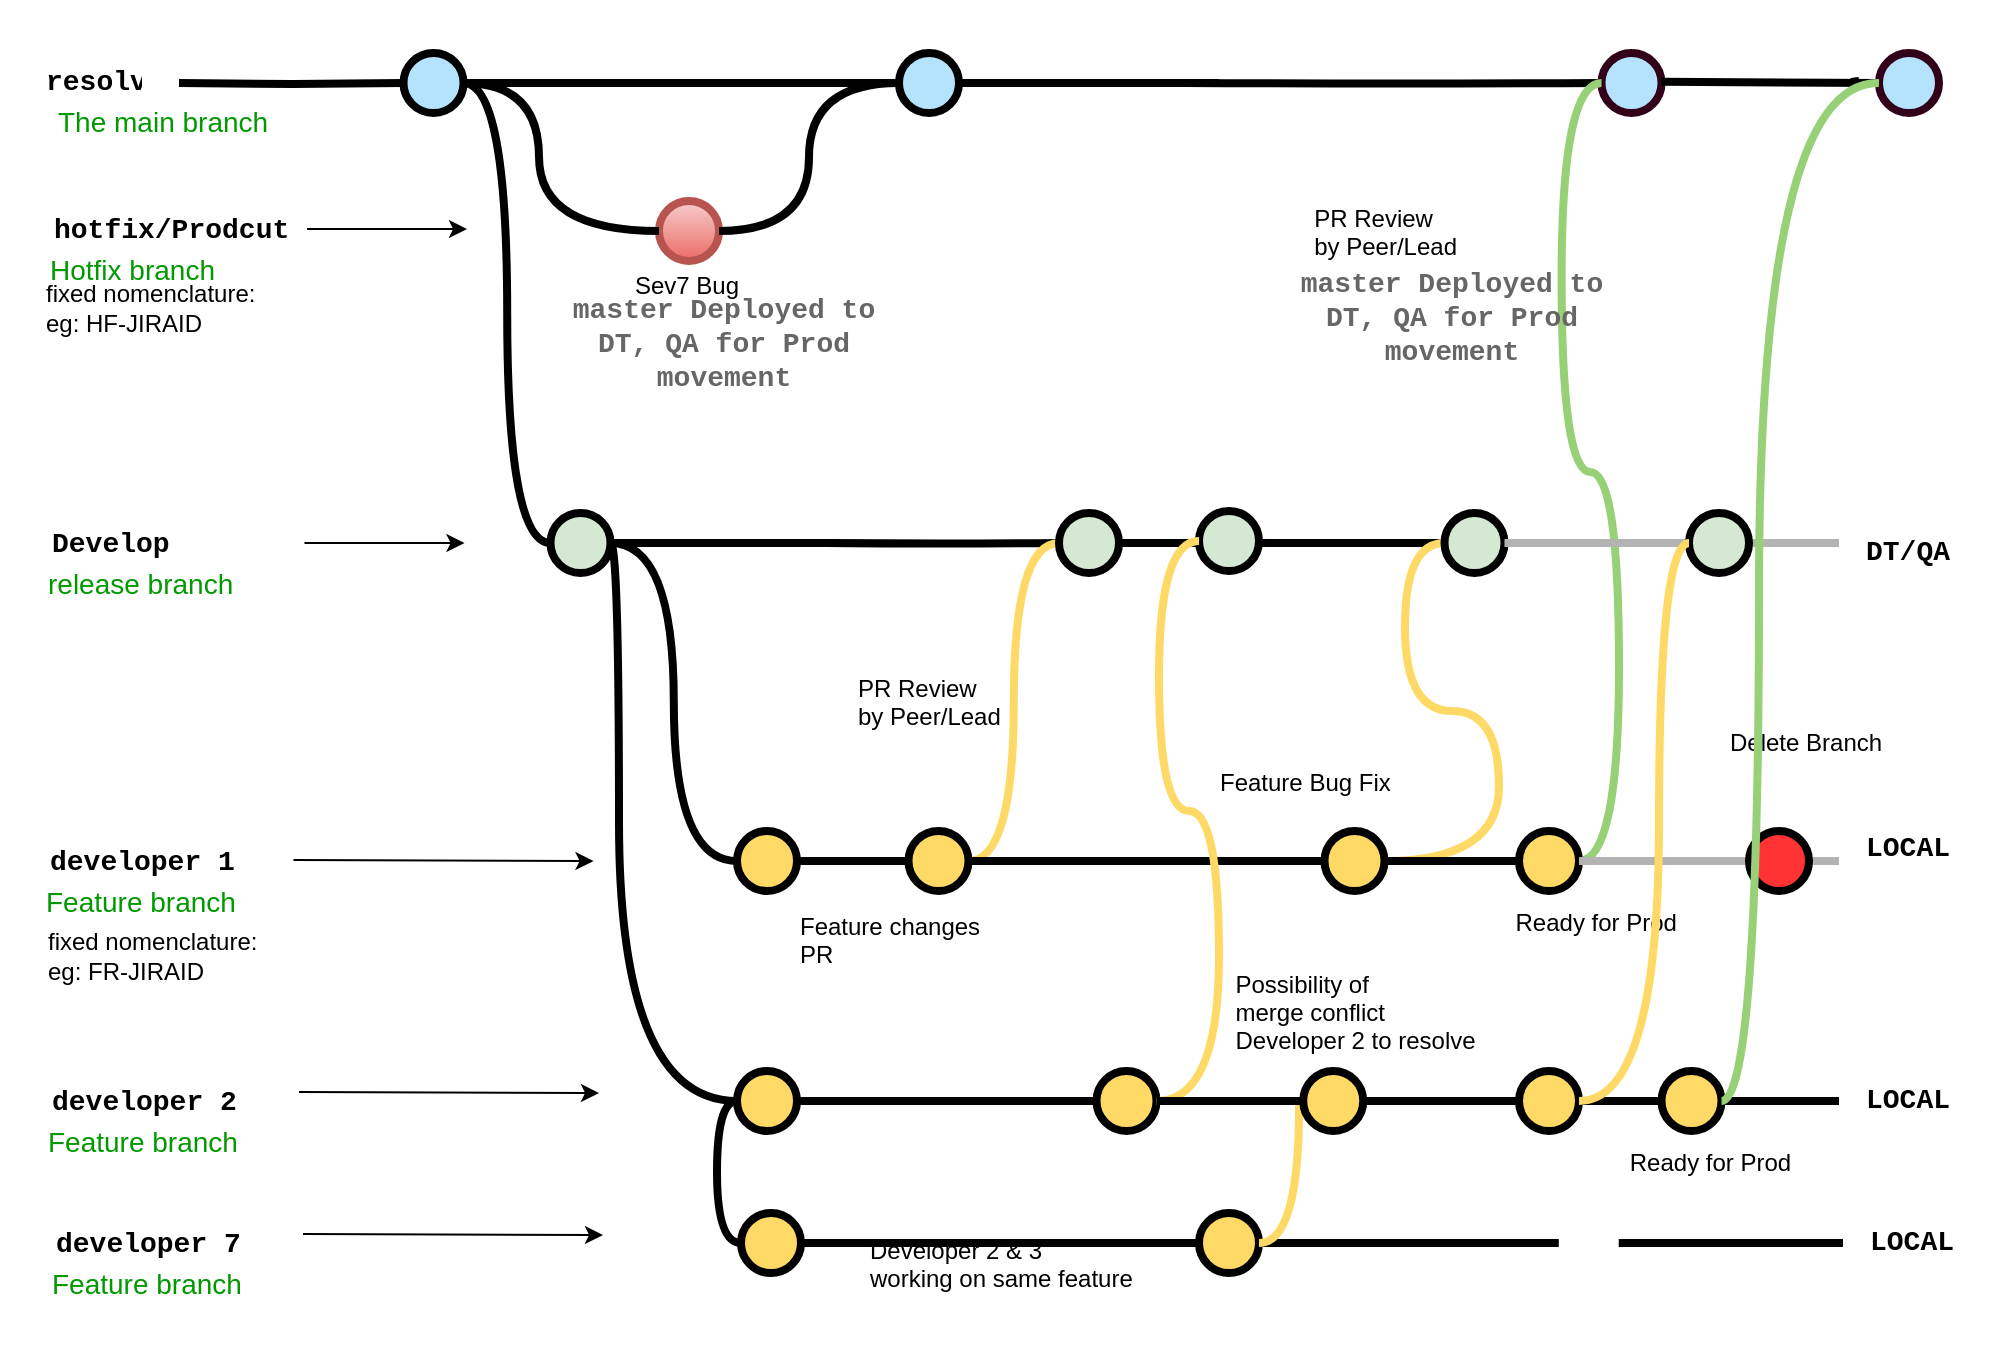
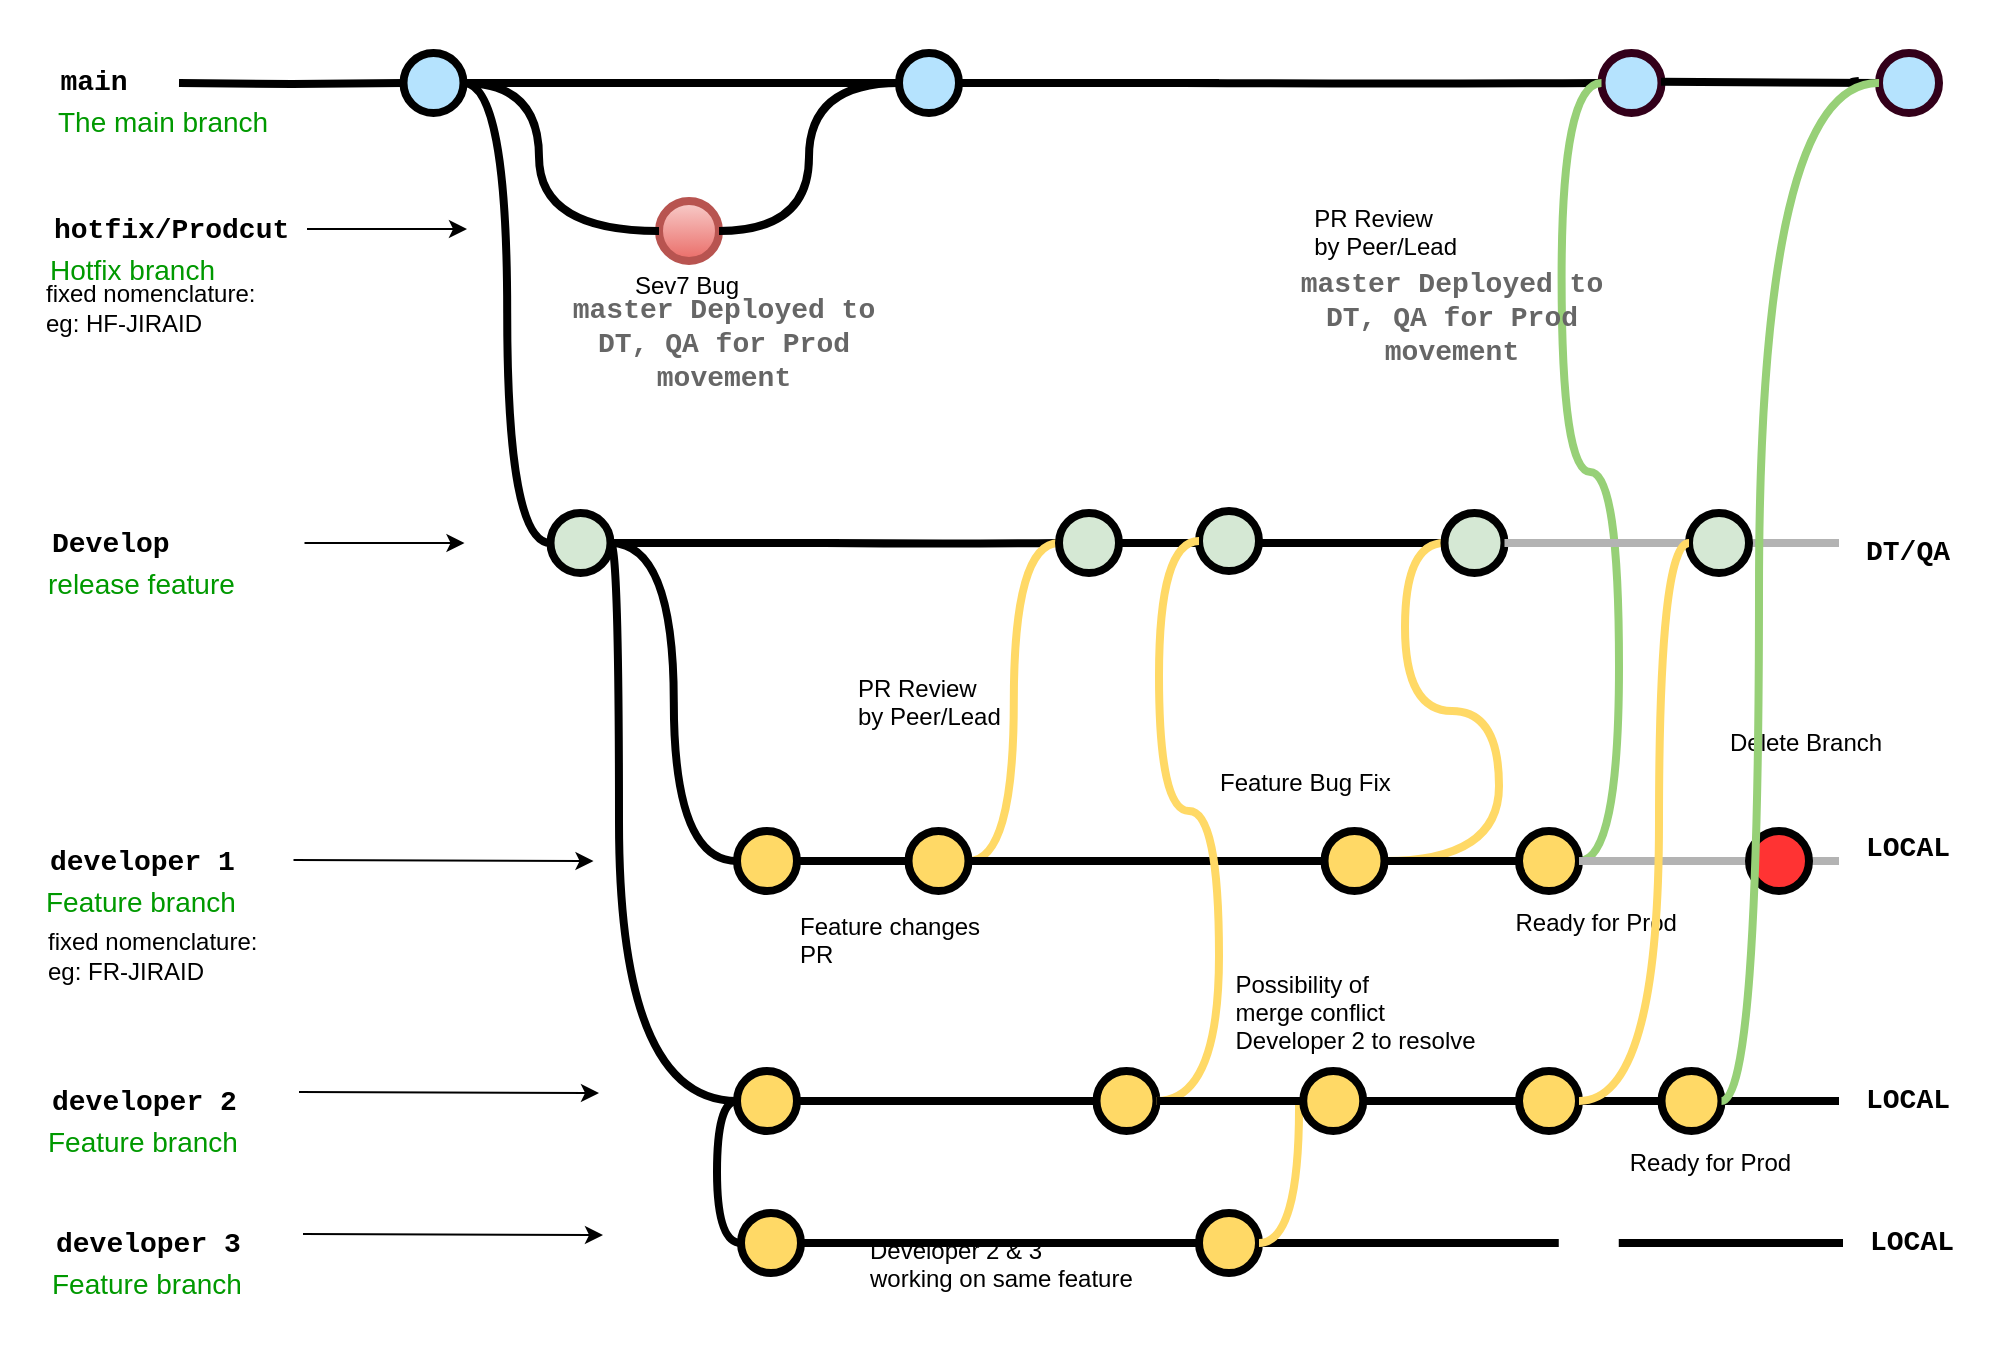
node "resolve": label "resolve" -> "main"
node "release branch": label "release branch" -> "release feature"
node "developer 7": label "developer 7" -> "developer 3"
